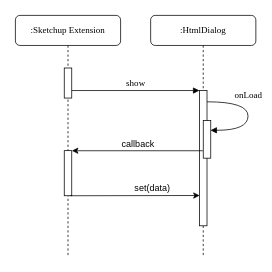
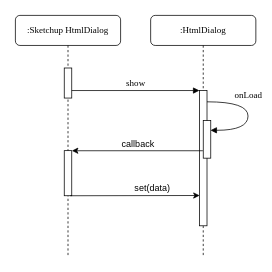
node ":Sketchup Extension": label ":Sketchup Extension" -> ":Sketchup HtmlDialog"
